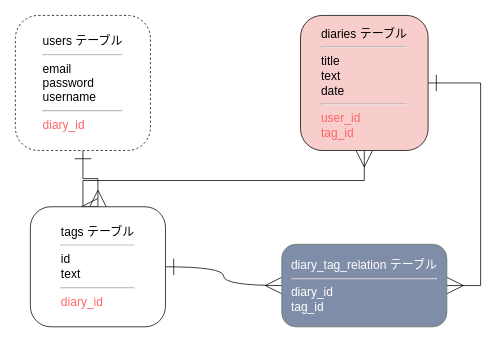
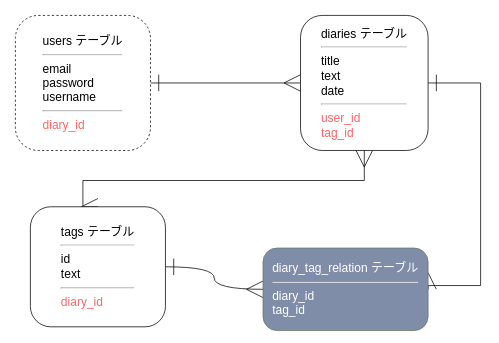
node "diaries テーブル title text date user_id tag_id": fillcolor #f8cecc -> #ffffff
edge "users テーブル email password username diary_id" -- "tags テーブル id text diary_id": now "users テーブル email password username diary_id" -- "diaries テーブル title text date user_id tag_id"
node "diary_tag_relation テーブル diary_id tag_id": moved (364, 285) -> (345, 289)
